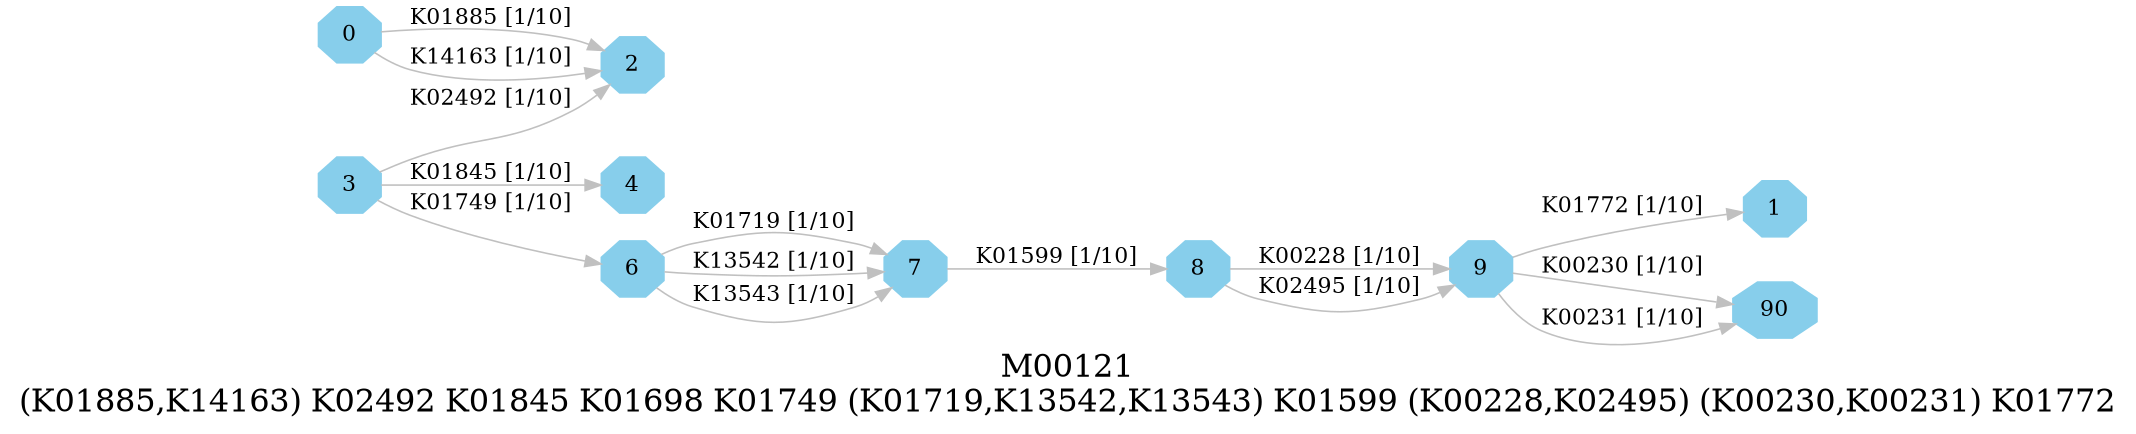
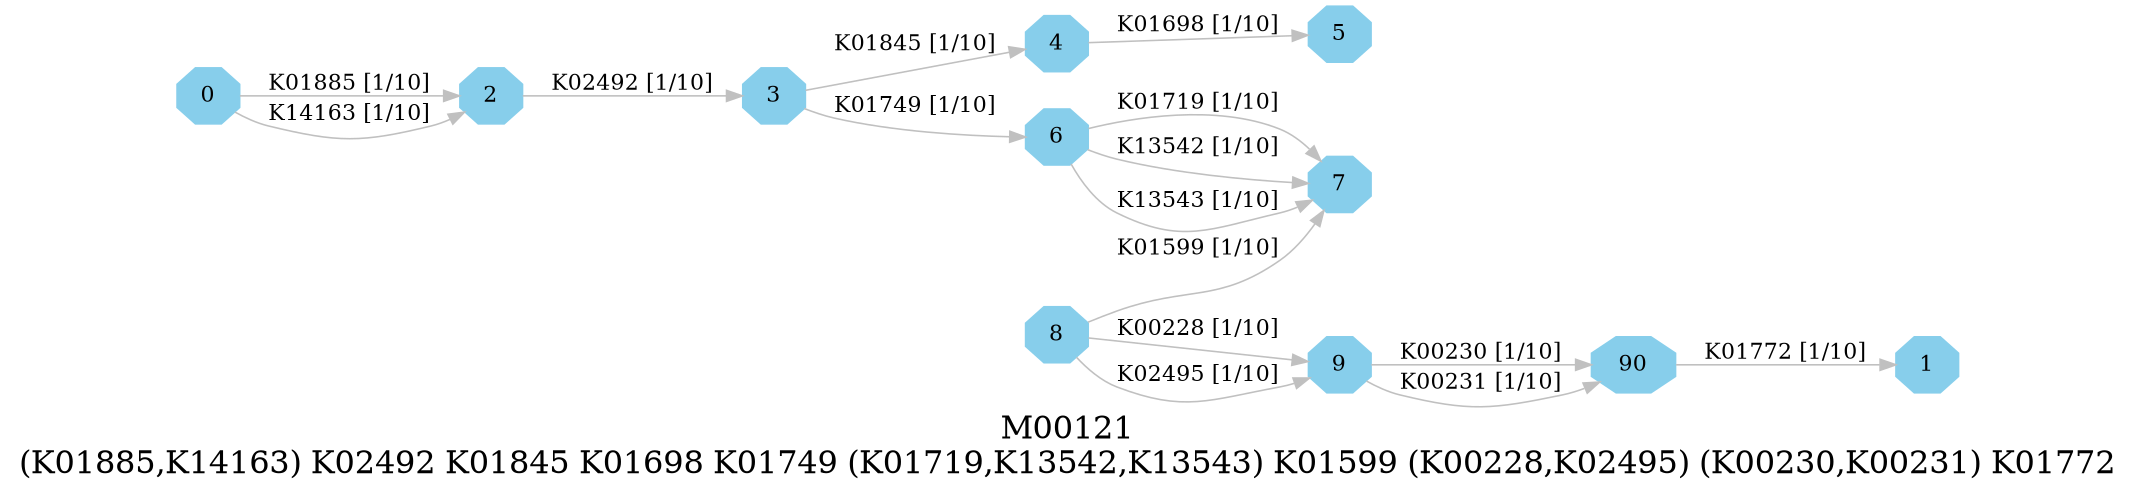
node "5": added
edge "3" -> "2": reversed
edge "9" -> "1": now "90" -> "1"
edge "7" -> "8": reversed
